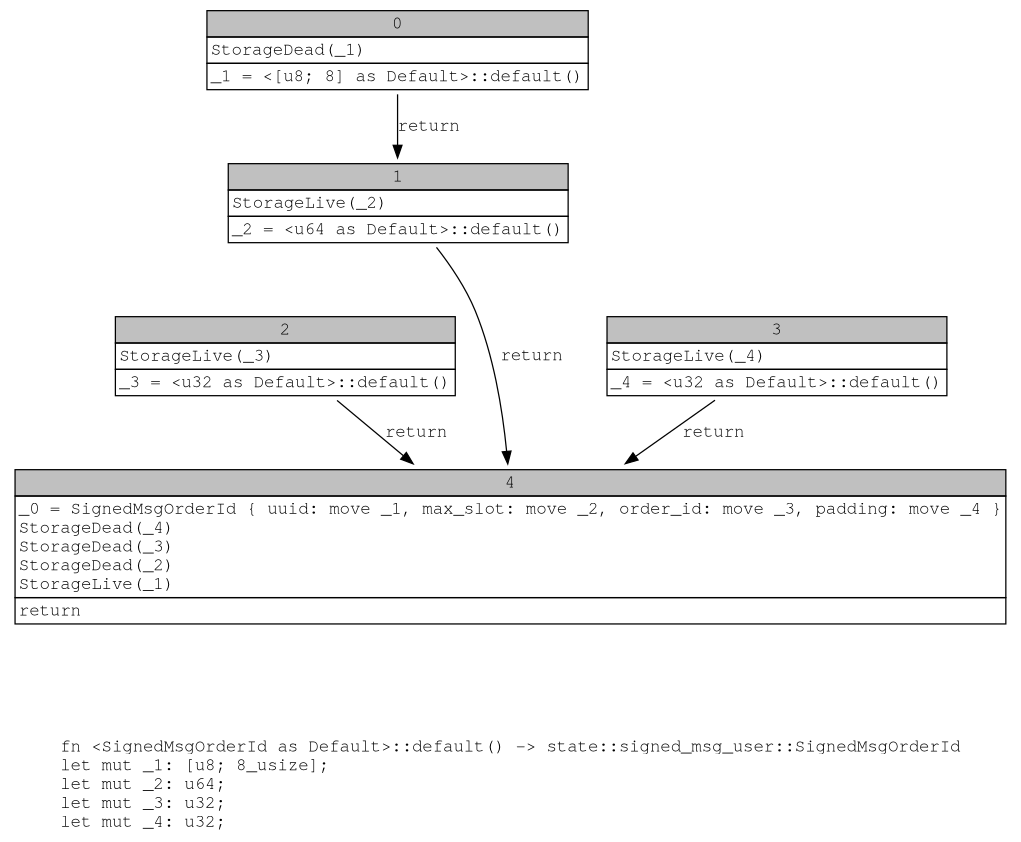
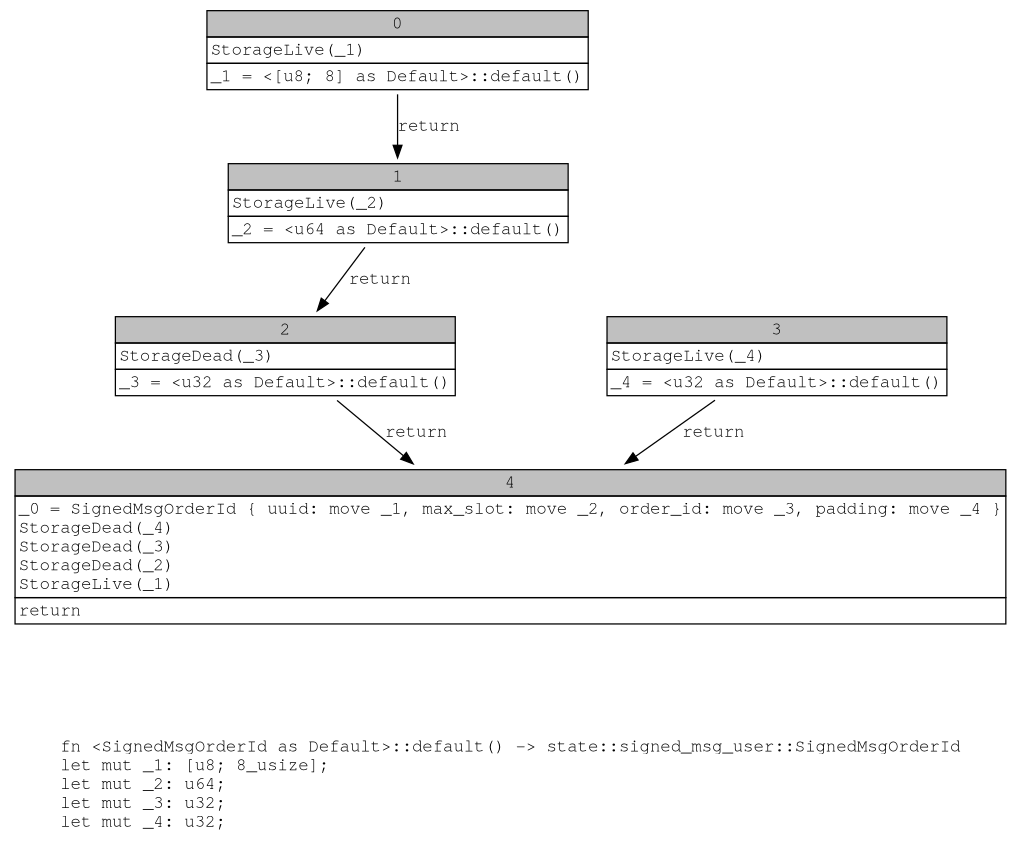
node "0": text "StorageDead(_1)" -> "StorageLive(_1)"
edge "1" -> "4": now "1" -> "2"
node "2": text "StorageLive(_3)" -> "StorageDead(_3)"
